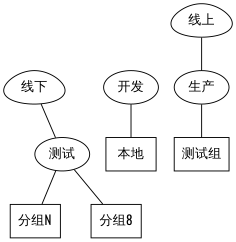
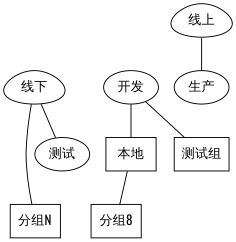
edge "生产" -- "测试组": now "开发" -- "测试组"
edge "测试" -- "分组N": now "线下" -- "分组N"
edge "测试" -- "分组8": now "本地" -- "分组8"
